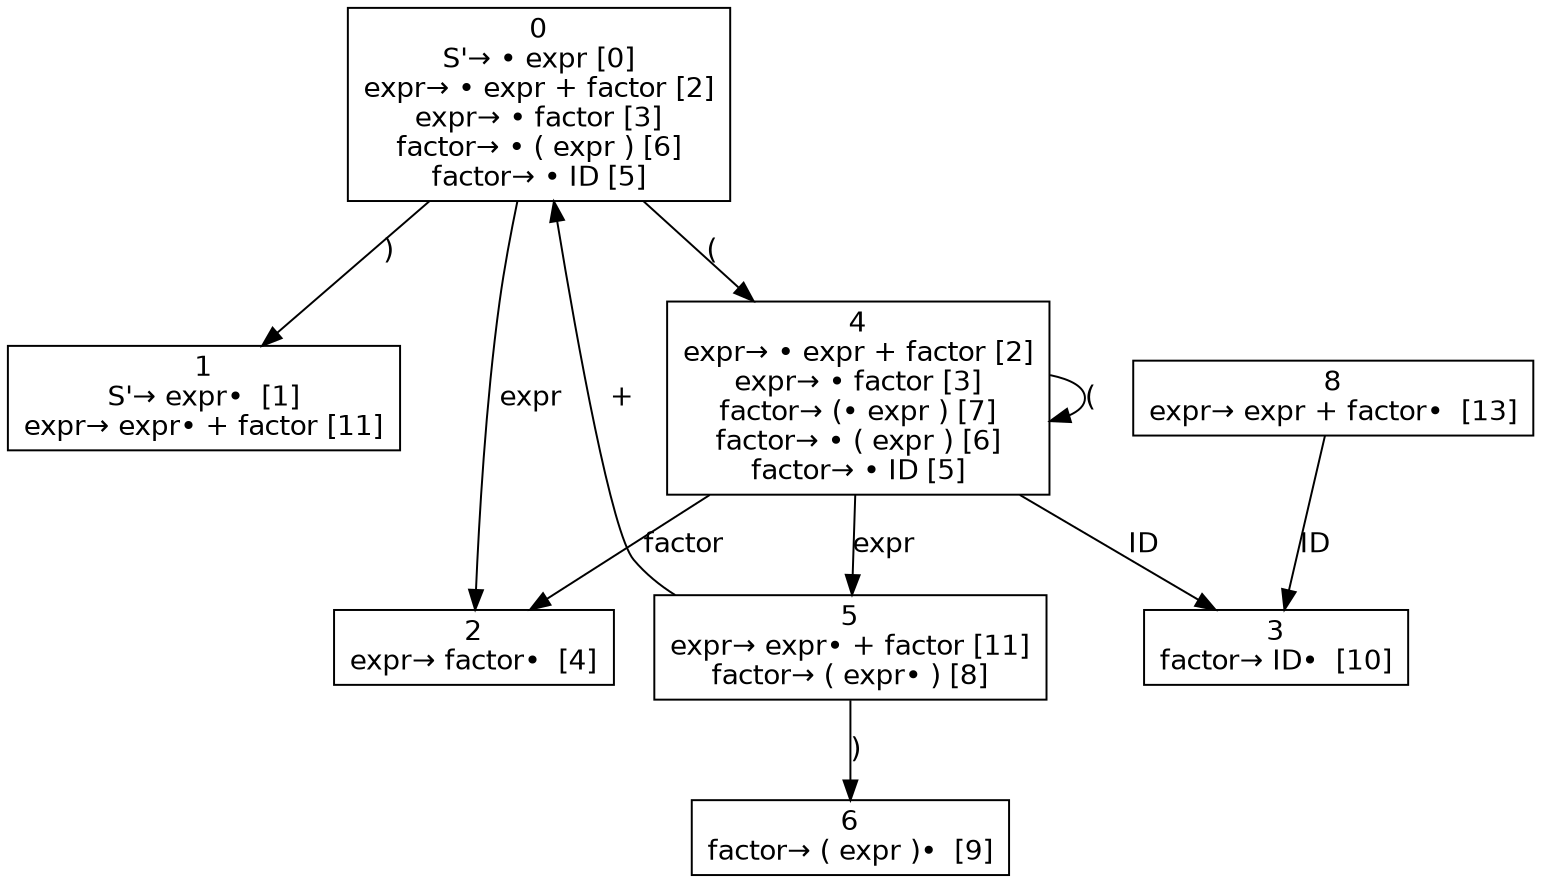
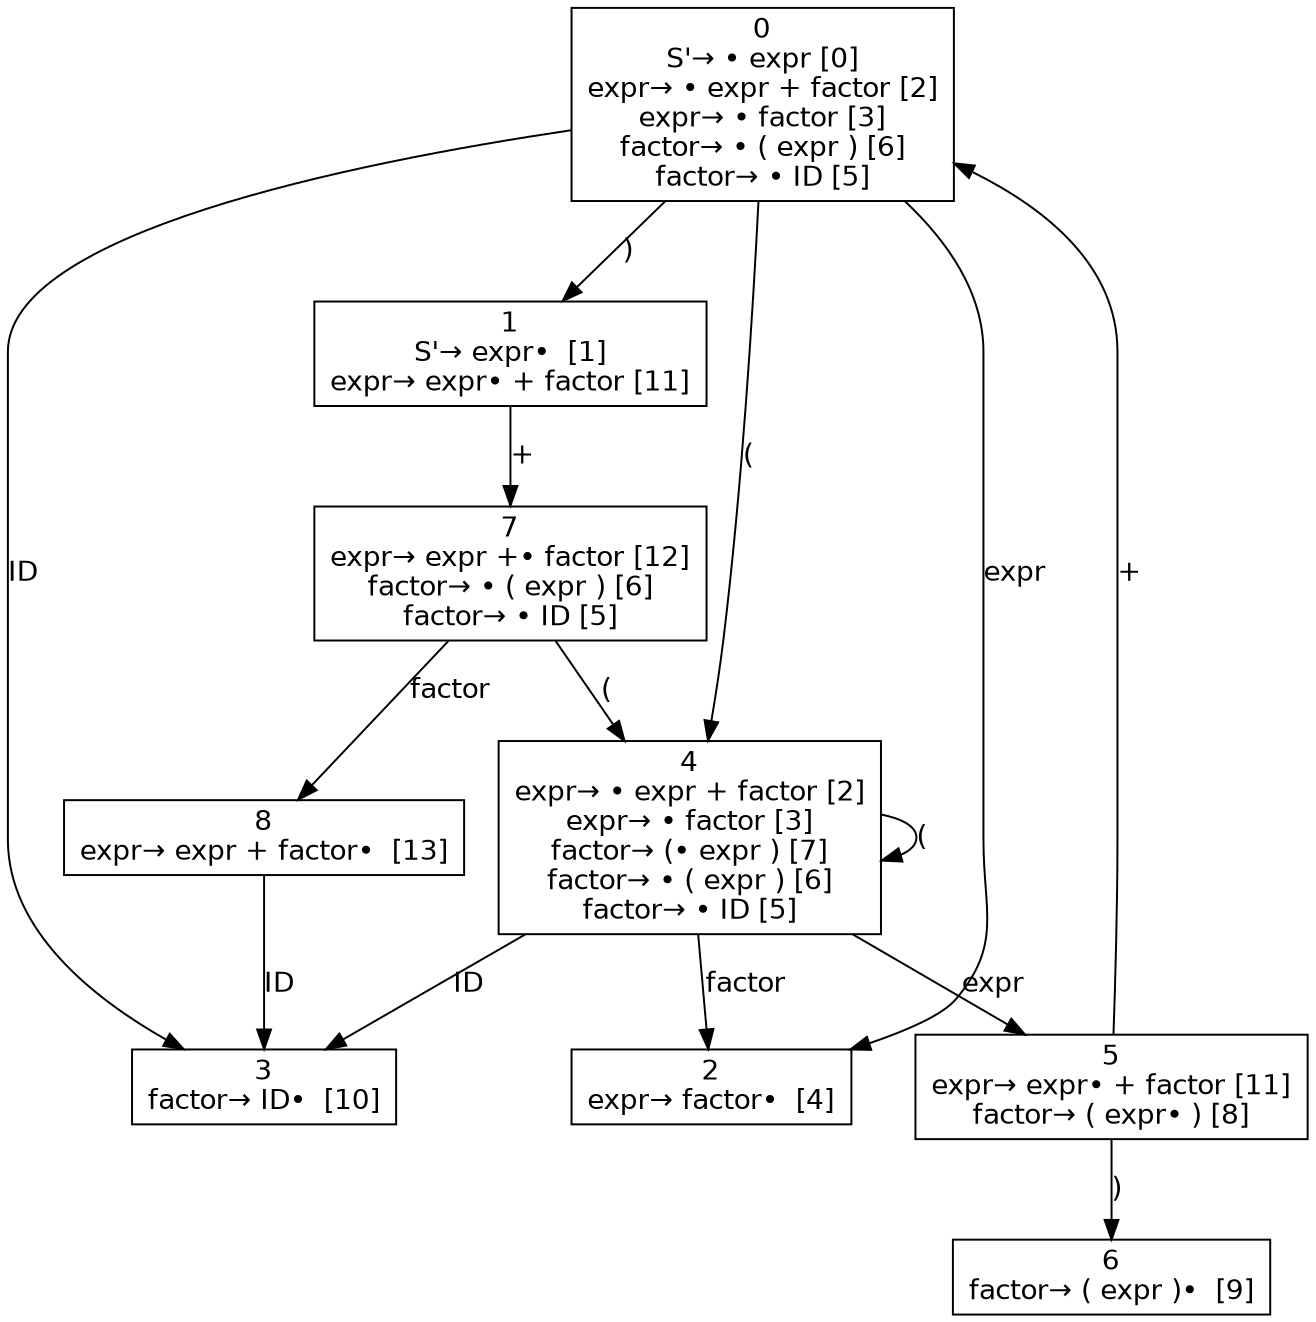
edge "0" -> "3": added, label "ID"
node "7": added
